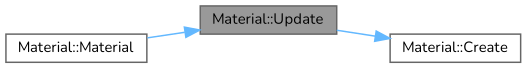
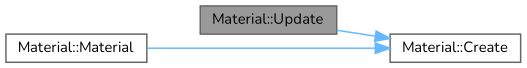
edge "Material::Material" -> "Material::Update": now "Material::Material" -> "Material::Create"
